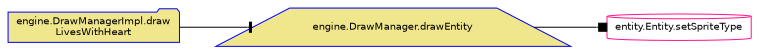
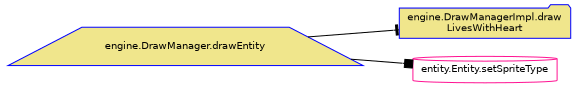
edge "engine.DrawManagerImpl.draw LivesWithHeart" -> "engine.DrawManager.drawEntity": reversed
